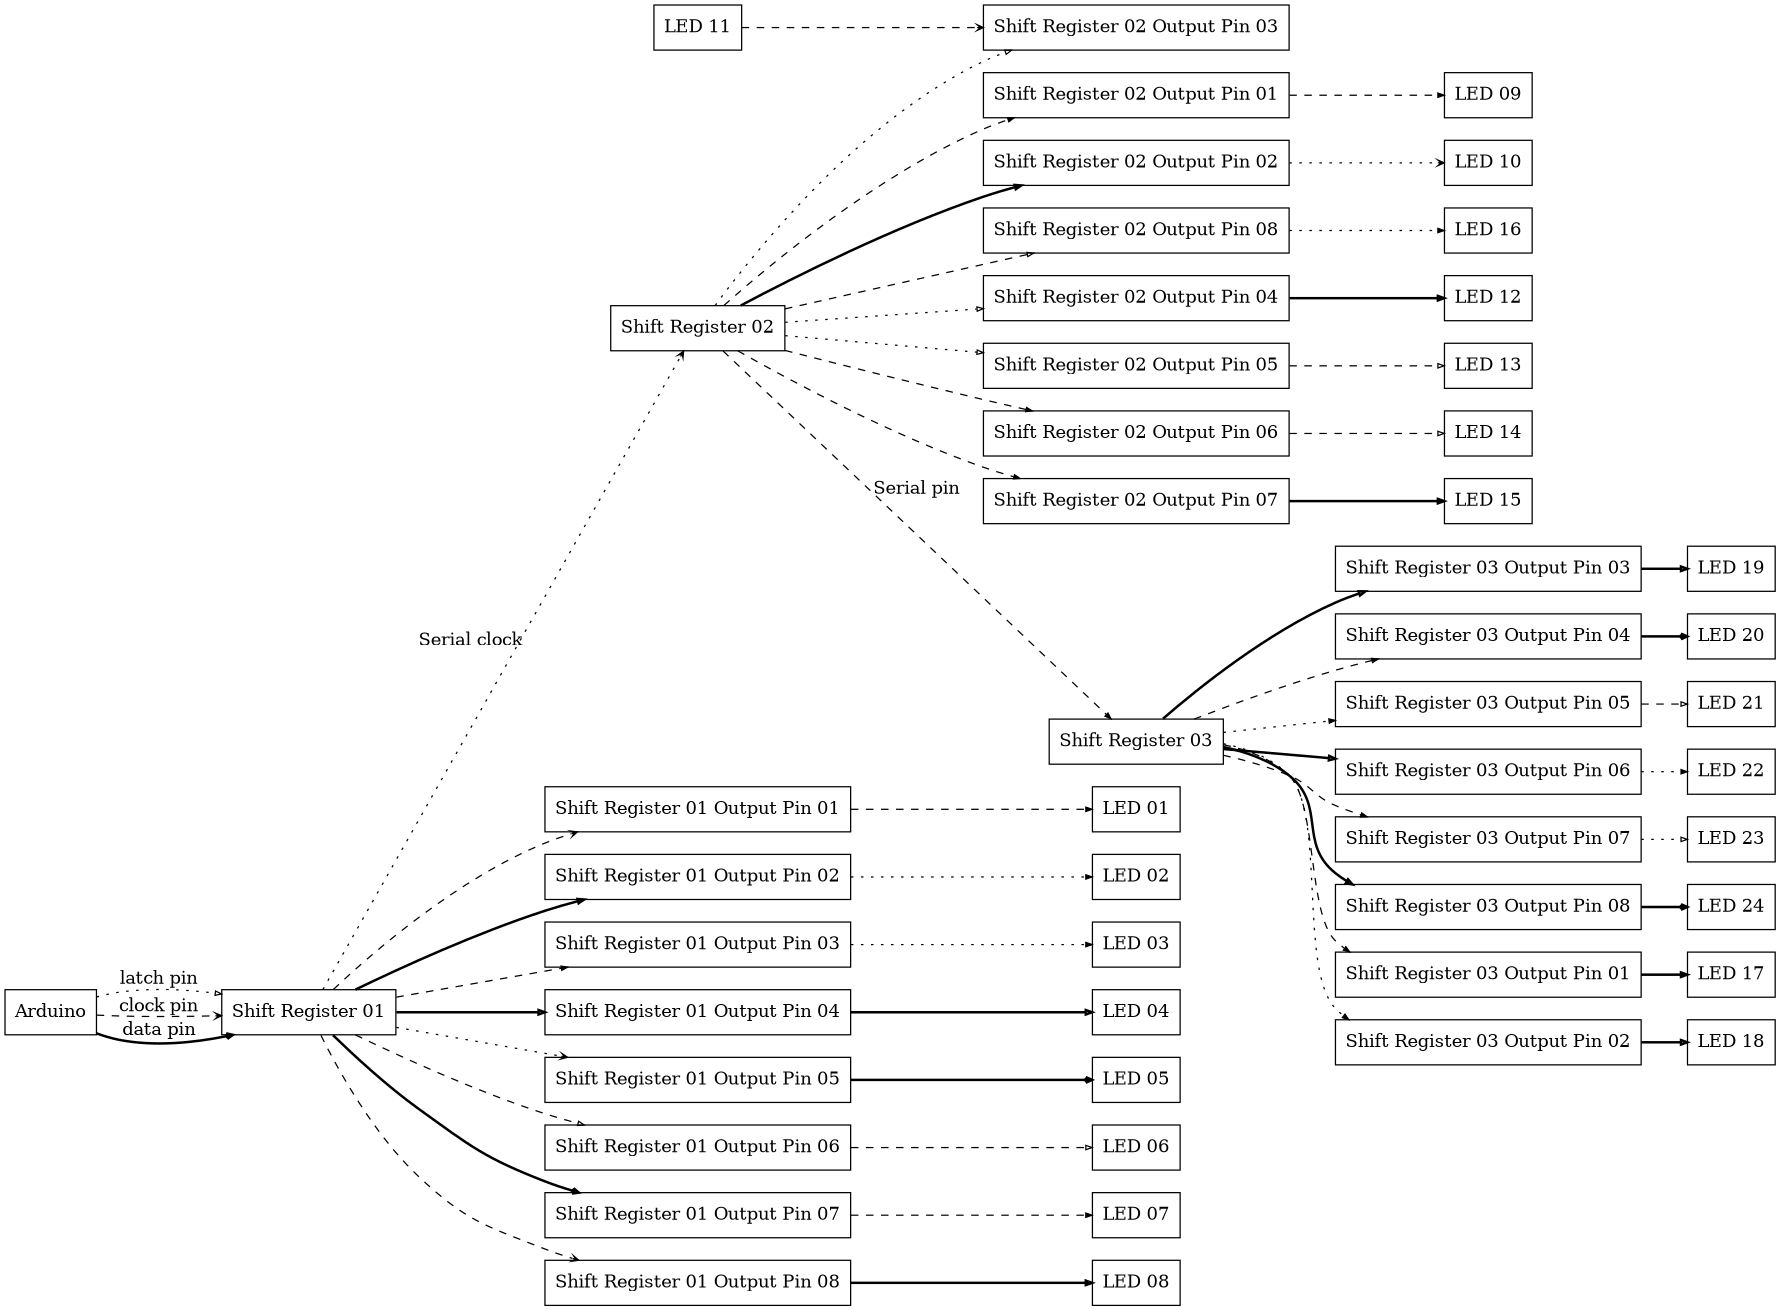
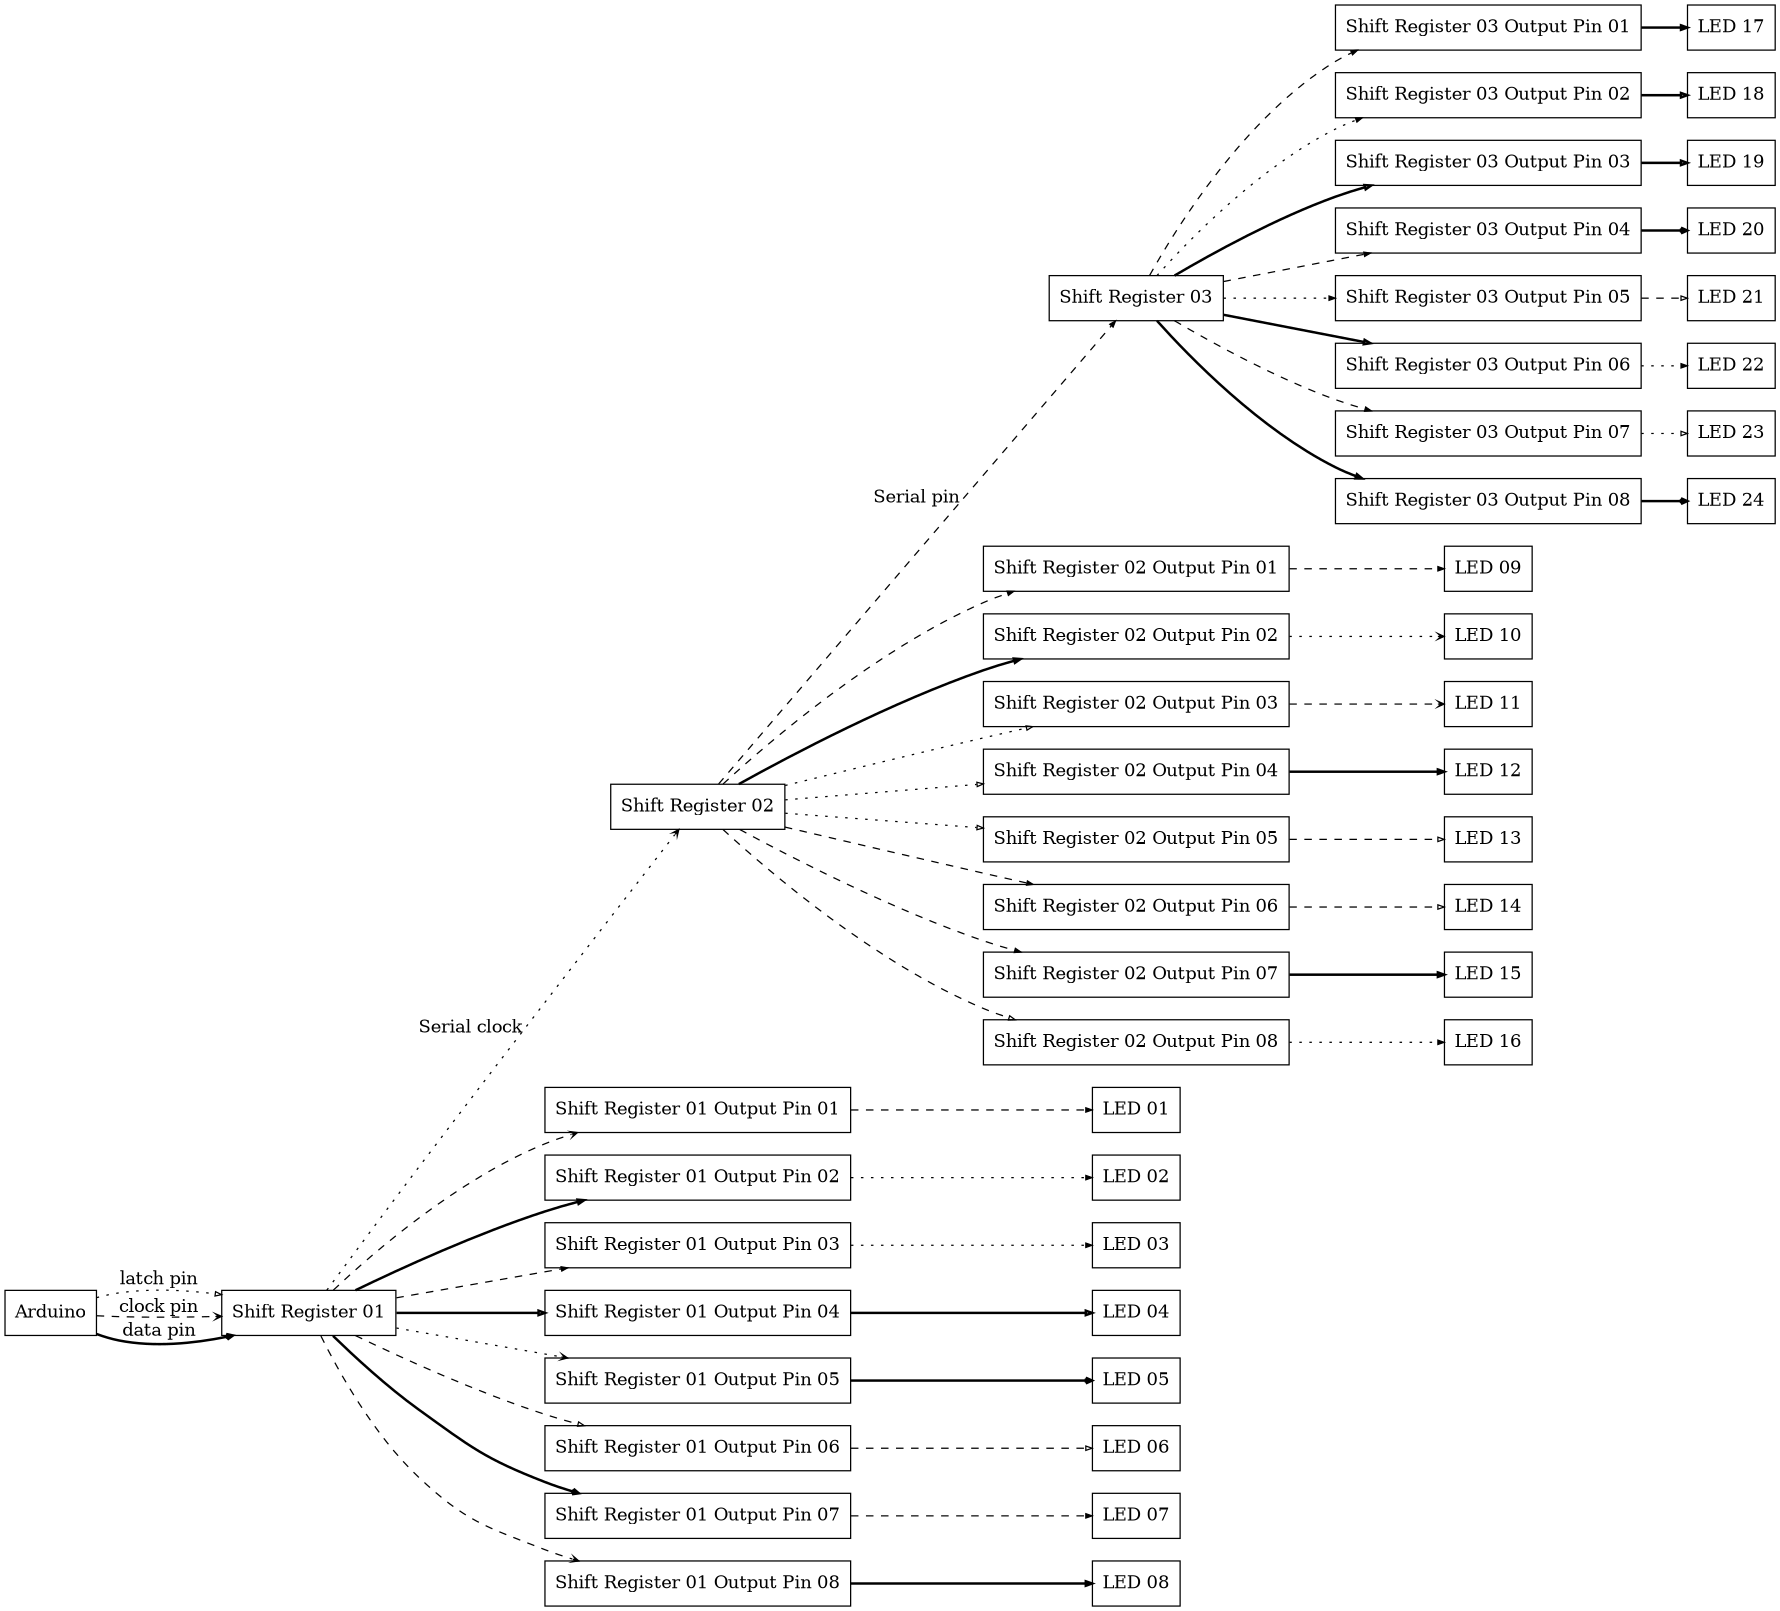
edge "LED 11" -> "Shift Register 02 Output Pin 03": reversed
